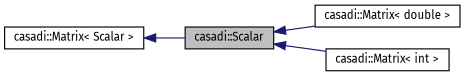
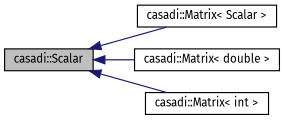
edge "casadi::Scalar" -> "casadi::Matrix< Scalar >": reversed
